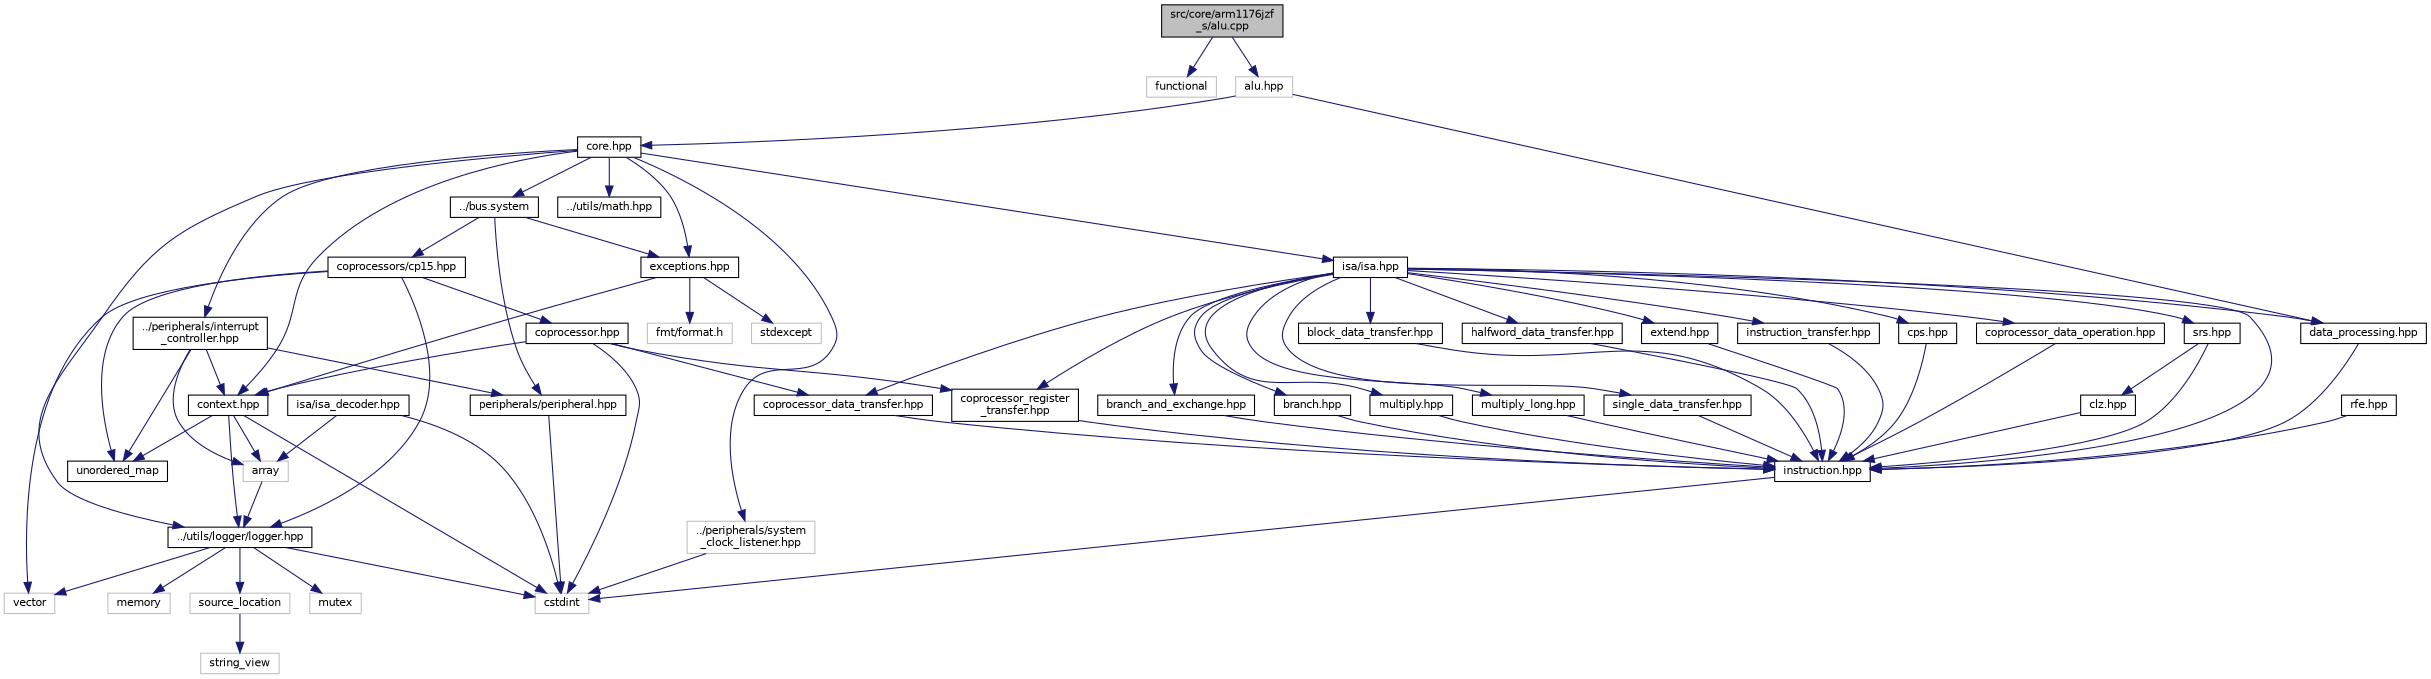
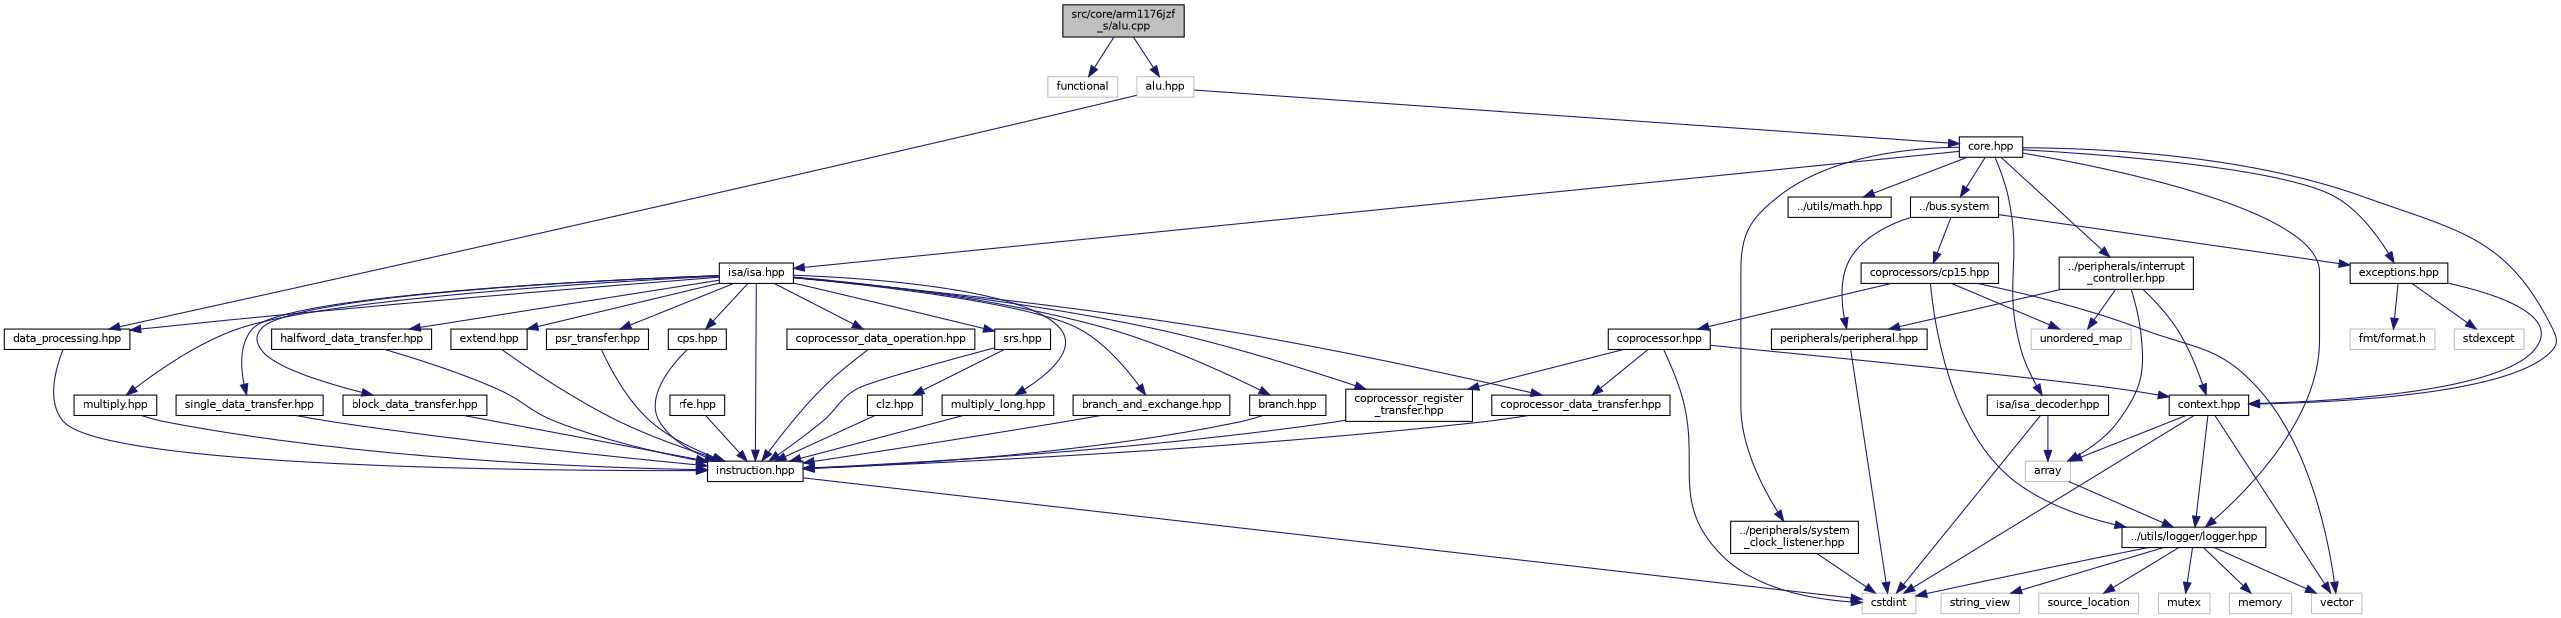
edge "core.hpp" -> "isa/isa_decoder.hpp": added
node "instruction_transfer.hpp": label "instruction_transfer.hpp" -> "psr_transfer.hpp"
edge "context.hpp" -> "unordered_map": now "context.hpp" -> "vector"
node "unordered_map": color black -> grey75
node "../peripherals/system _clock_listener.hpp": color grey75 -> black
edge "source_location" -> "string_view": now "../utils/logger/logger.hpp" -> "string_view"
